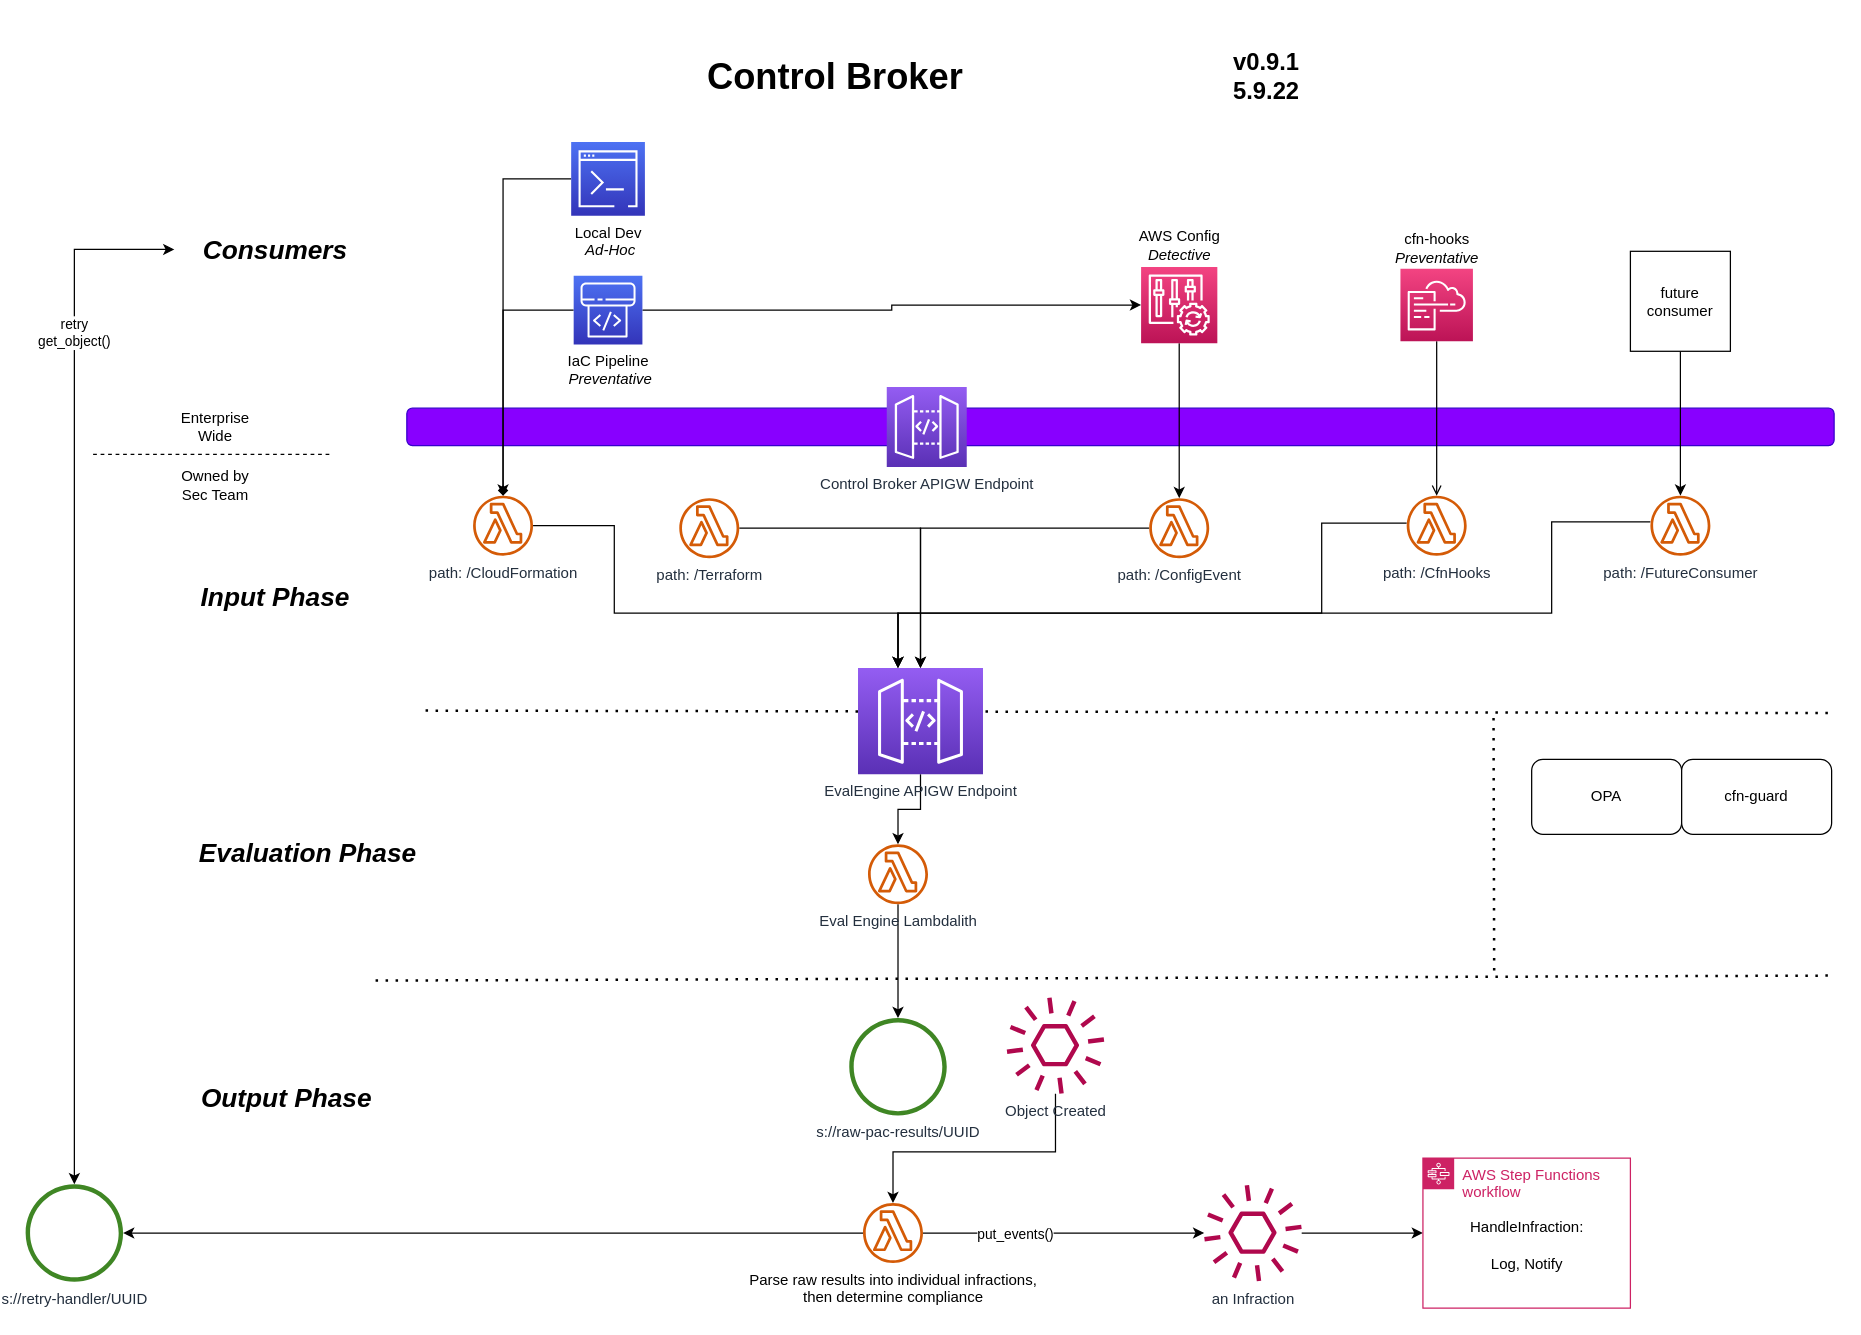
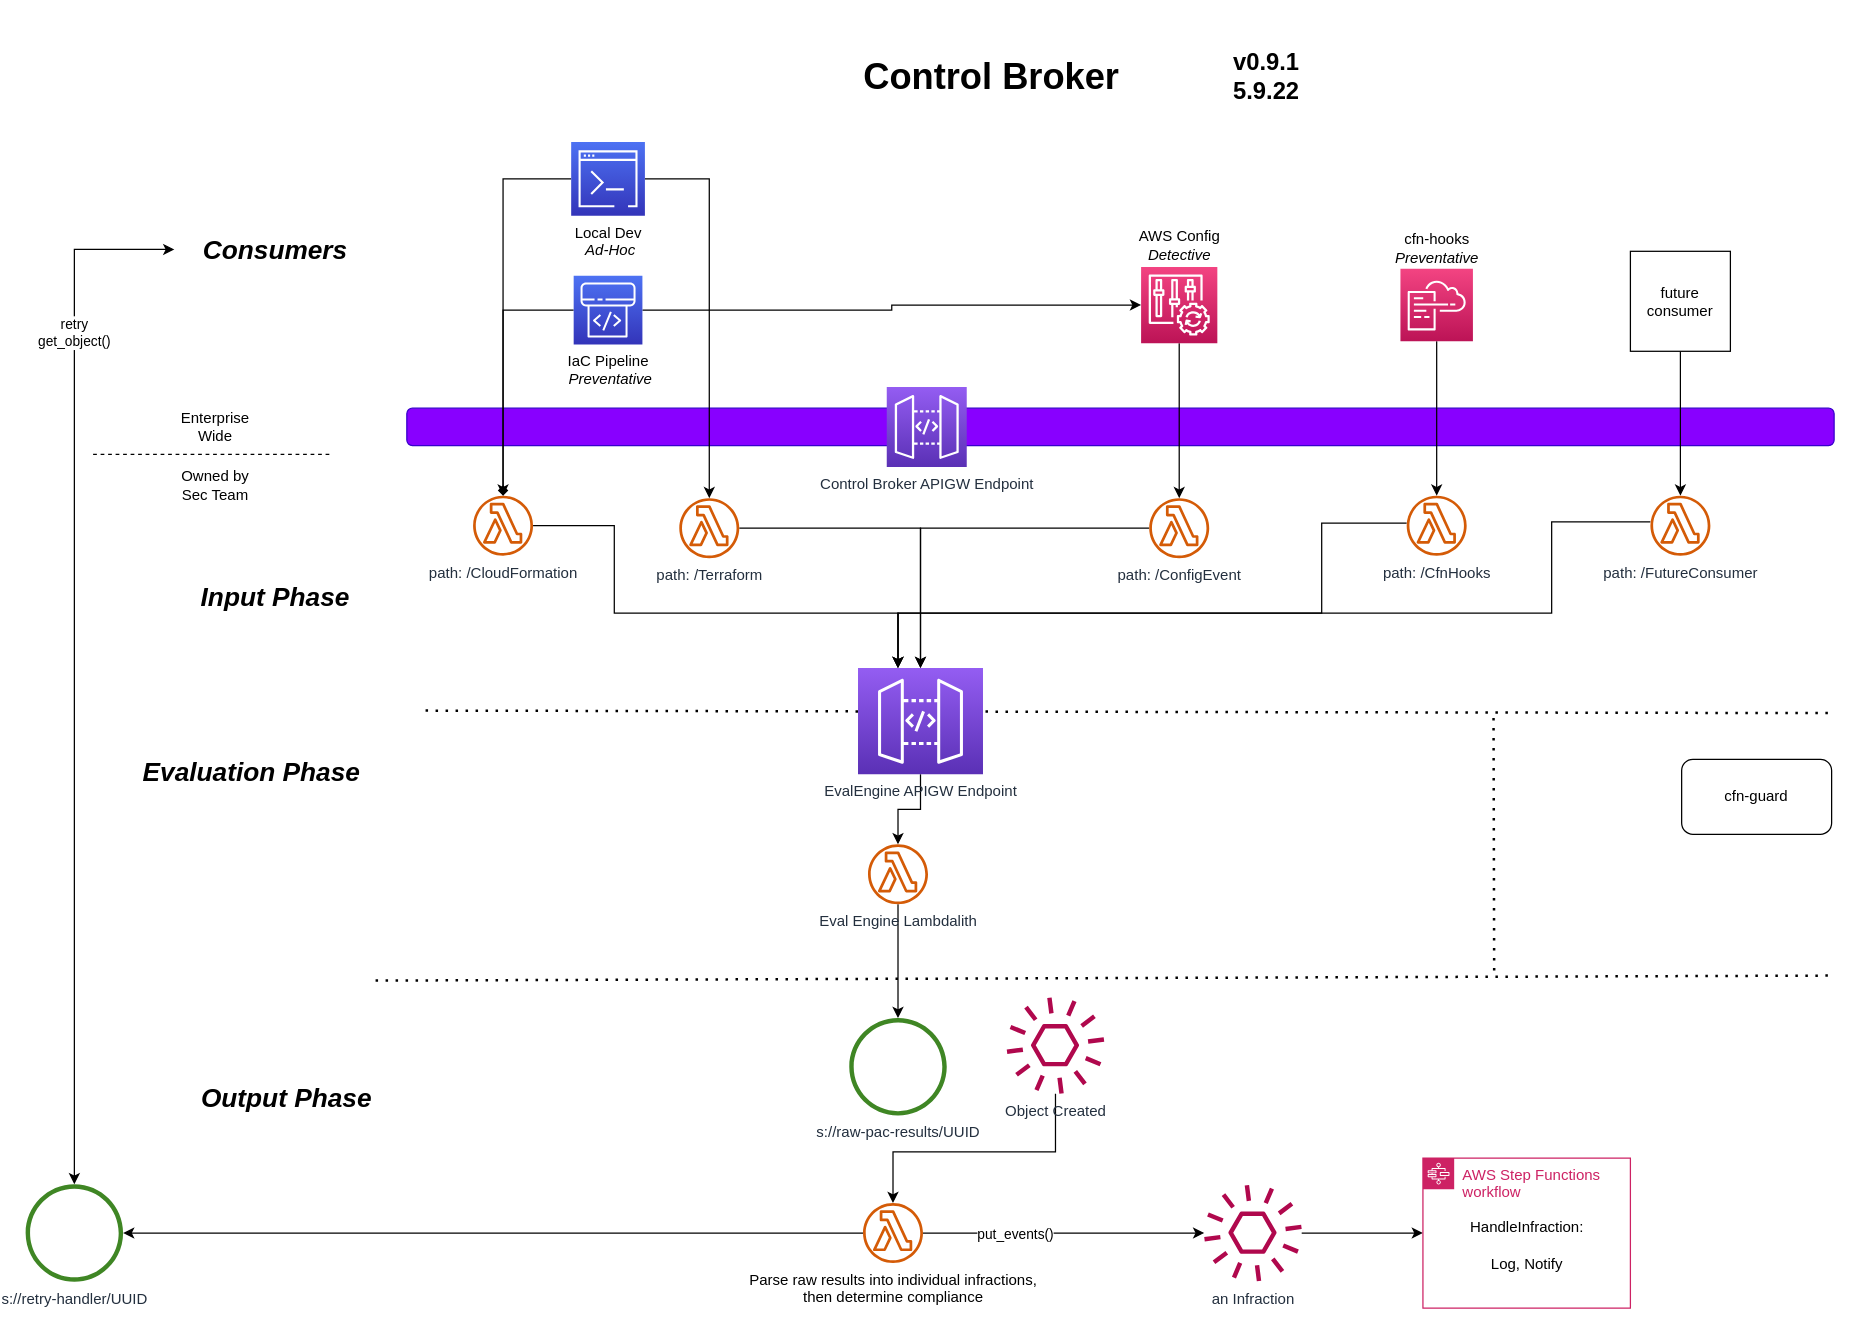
node "Control Broker": moved (836, 77) -> (992, 77)
edge "Local Dev Ad-Hoc" -> "path: /Terraform": added
edge "cfn-hooks Preventative" -> "path: /CfnHooks": arrowhead open -> classic
node "OPA": removed
node "Evaluation Phase": moved (308, 853) -> (252, 772)
